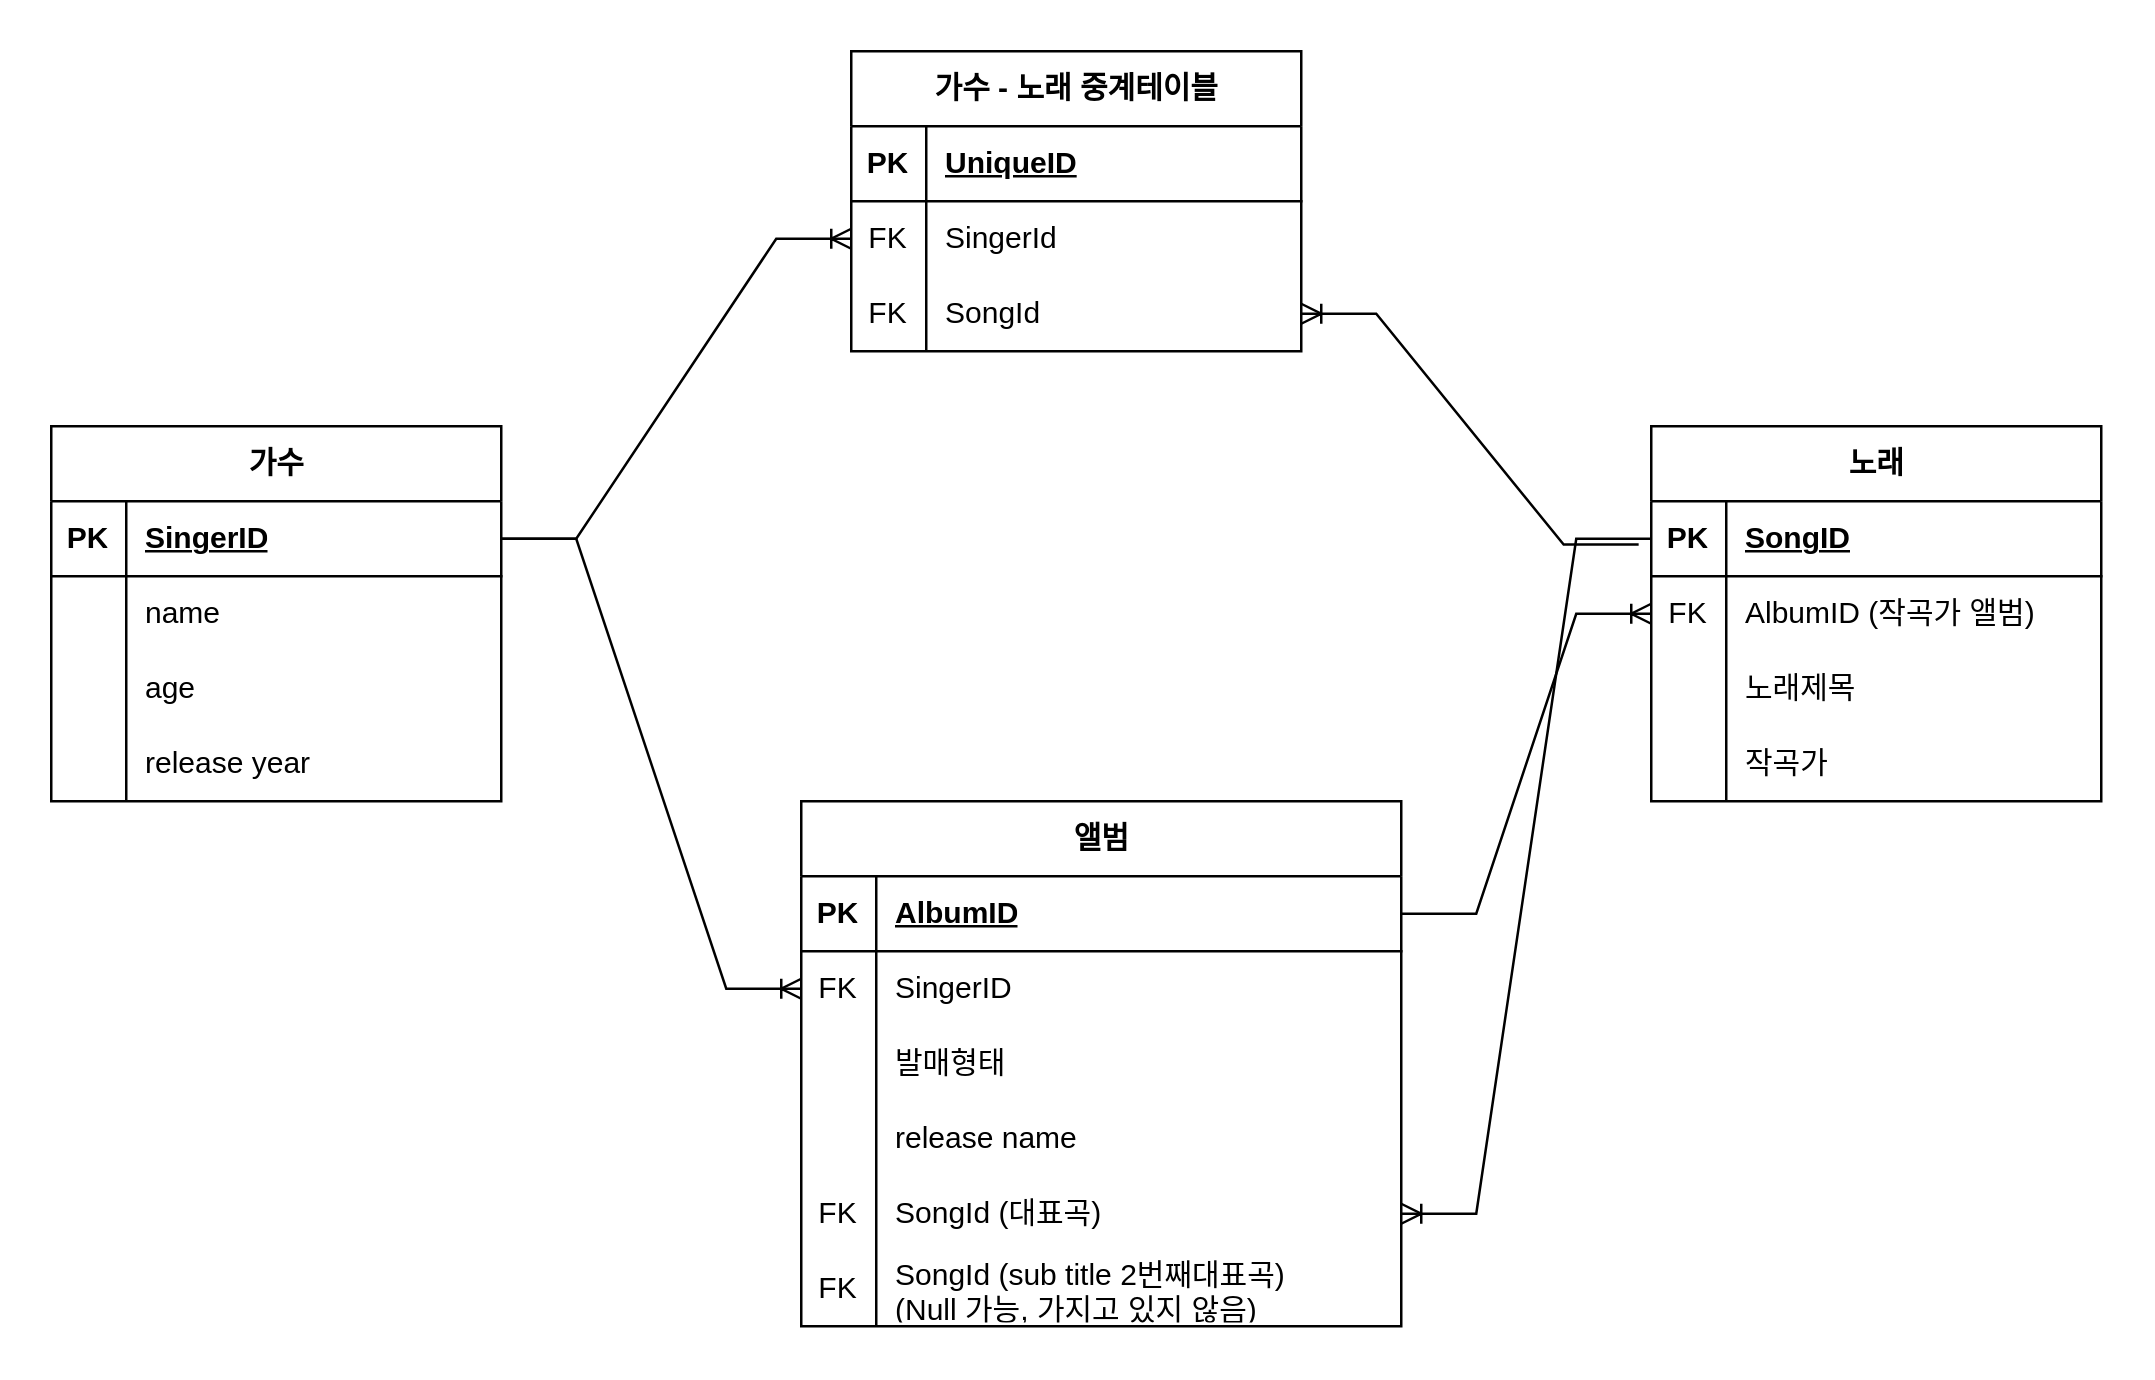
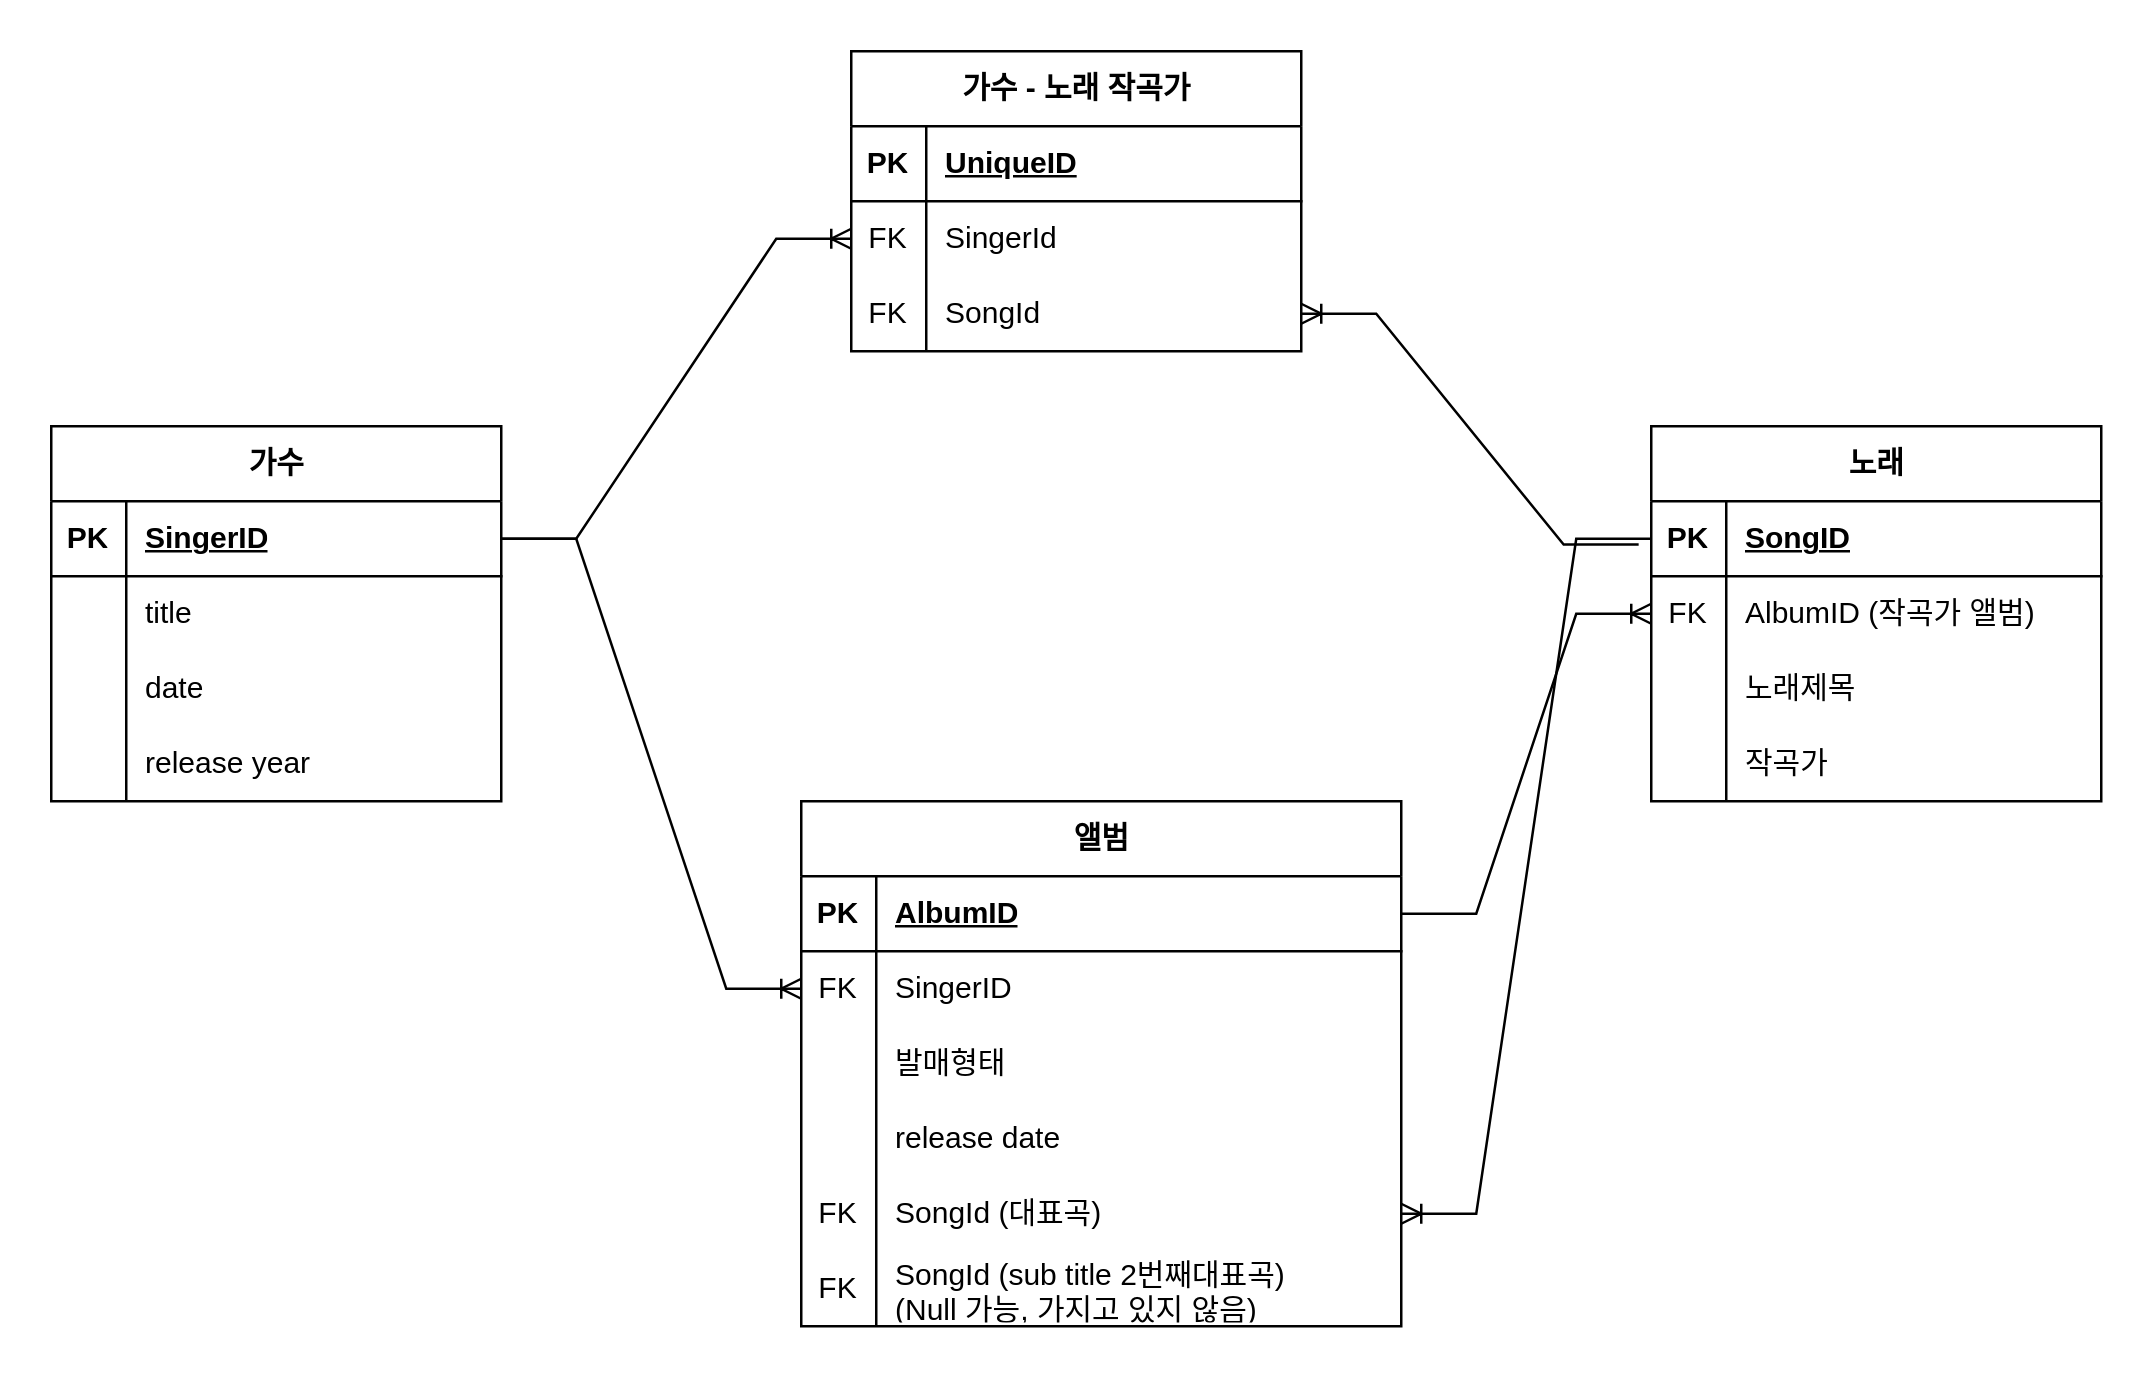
node "가수 - 노래 중계테이블": label "가수 - 노래 중계테이블" -> "가수 - 노래 작곡가"
node "name": label "name" -> "title"
node "age": label "age" -> "date"
node "release name": label "release name" -> "release date"
